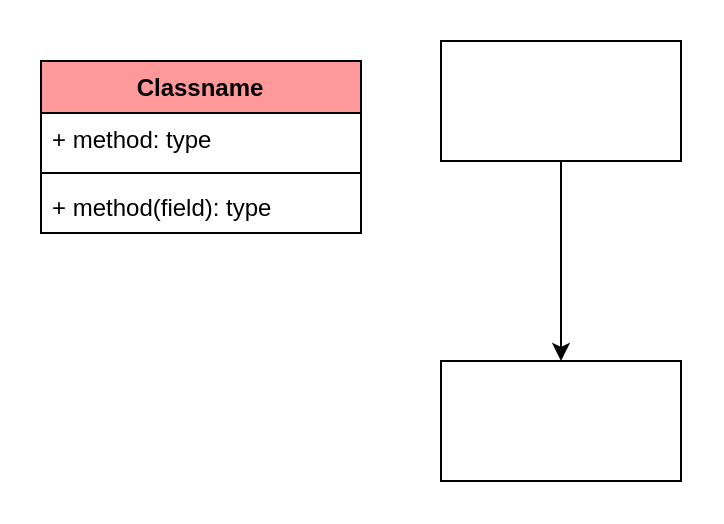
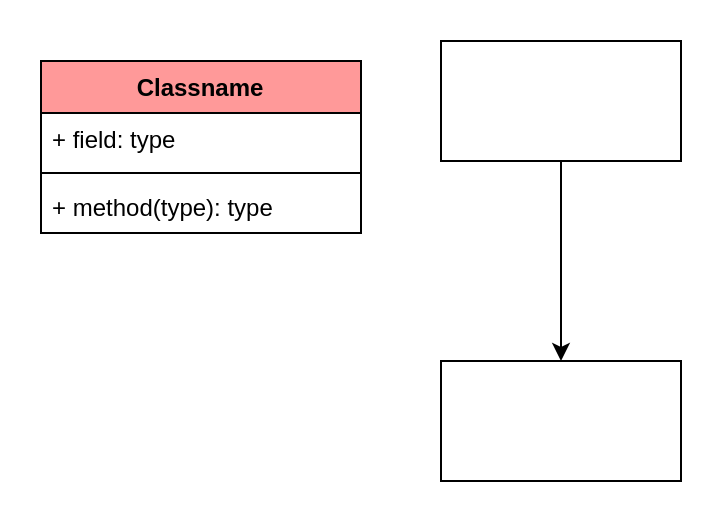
node "+ method: type": label "+ method: type" -> "+ field: type"
node "+ method(field): type": label "+ method(field): type" -> "+ method(type): type"
